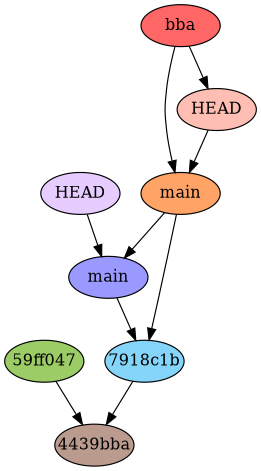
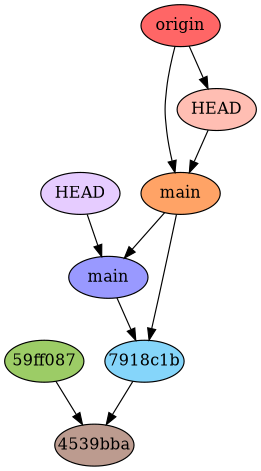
node "bba": label "bba" -> "origin"
node "59ff047": label "59ff047" -> "59ff087"
node "4439bba": label "4439bba" -> "4539bba"
